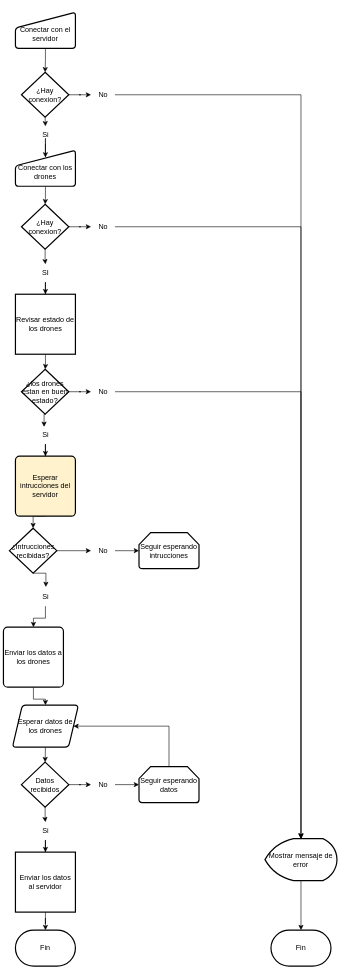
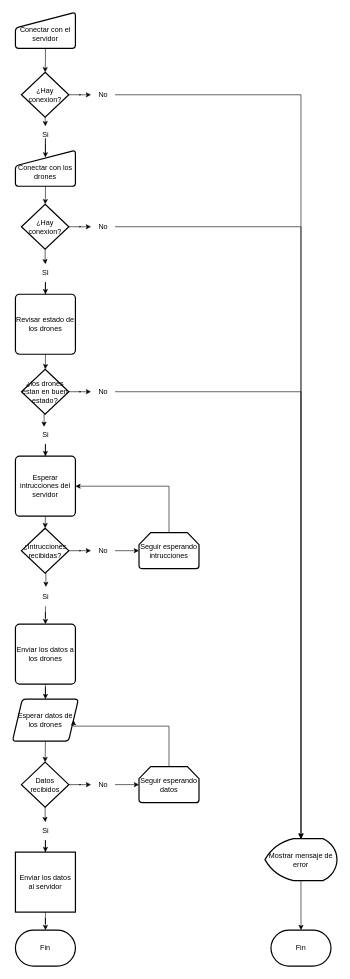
node "Revisar estado de los drones": shape rectangle -> rounded rectangle
node "Esperar intrucciones del servidor": fillcolor #fff2cc -> #ffffff
edge "Seguir esperando intrucciones" -> "Esperar intrucciones del servidor": added
node "¿Intrucciones recibidas?": moved (33, 551) -> (45, 551)
node "Enviar los datos a los drones": moved (33, 657) -> (45, 654)
node "Esperar datos de los drones": moved (45, 726) -> (45, 720)
